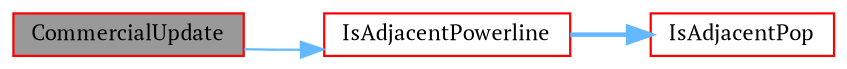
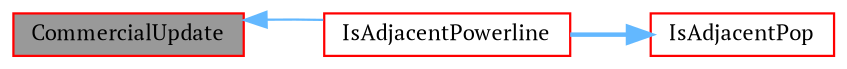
edge "CommercialUpdate" -> "IsAdjacentPowerline": reversed
